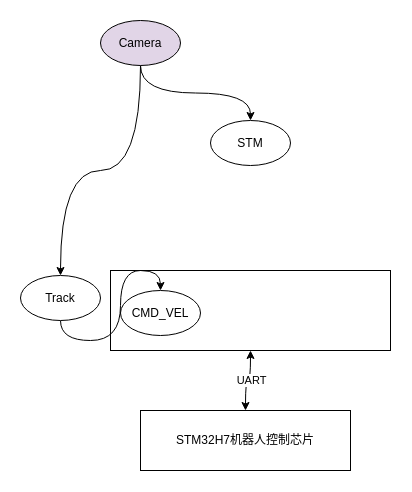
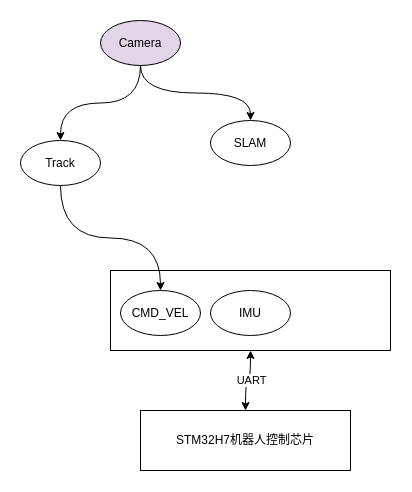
node "STM": label "STM" -> "SLAM"
node "Track": moved (61, 298) -> (61, 163)
node "IMU": added
